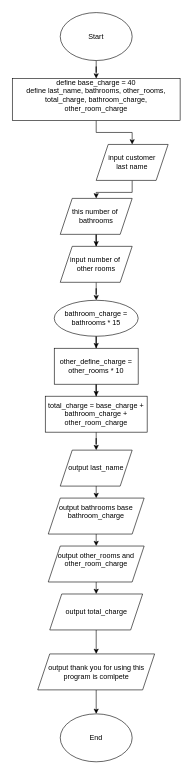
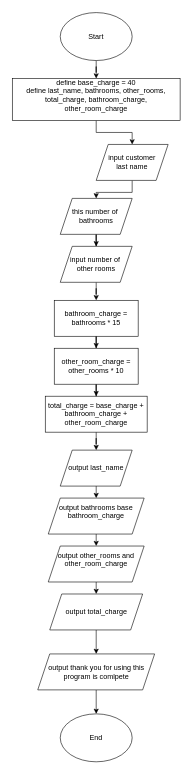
node "bathroom_charge = bathrooms * 15": shape ellipse -> rectangle
node "other_define_charge = other_rooms * 10": label "other_define_charge = other_rooms * 10" -> "other_room_charge = other_rooms * 10"
